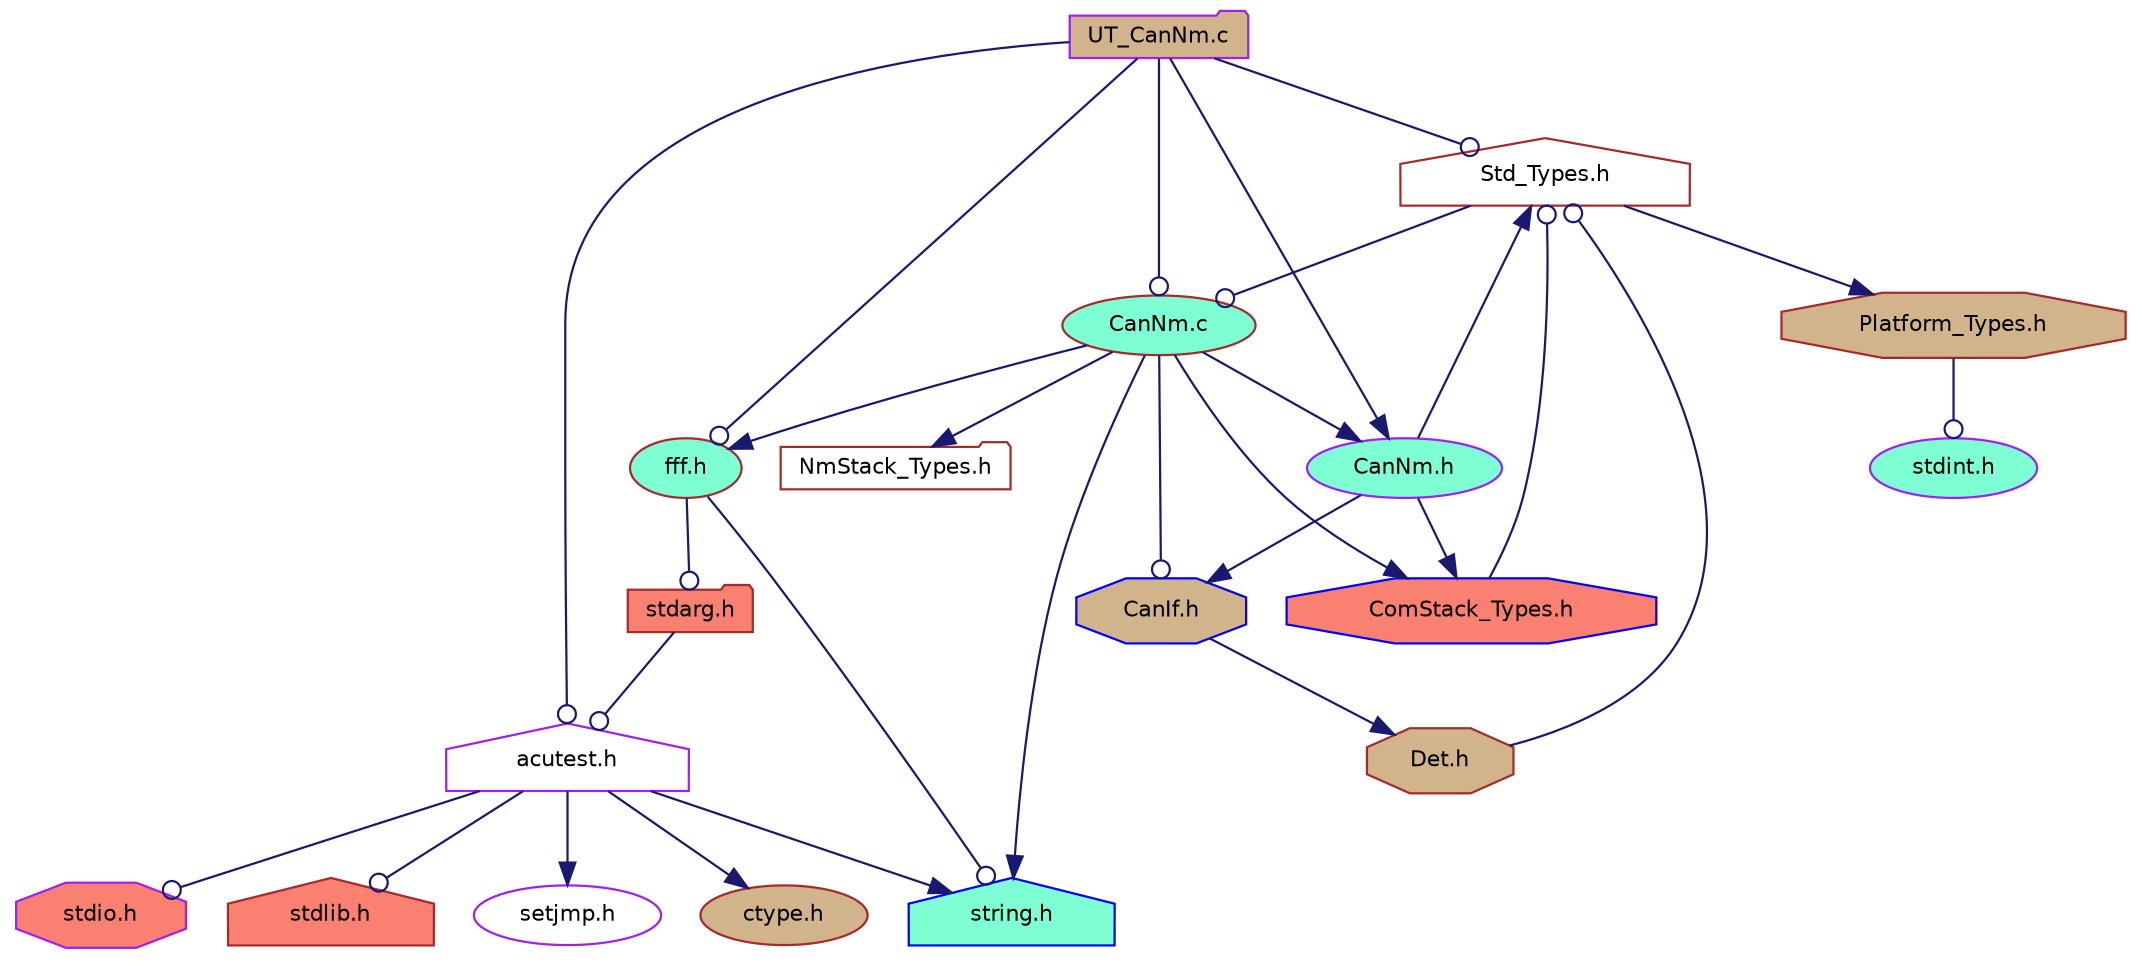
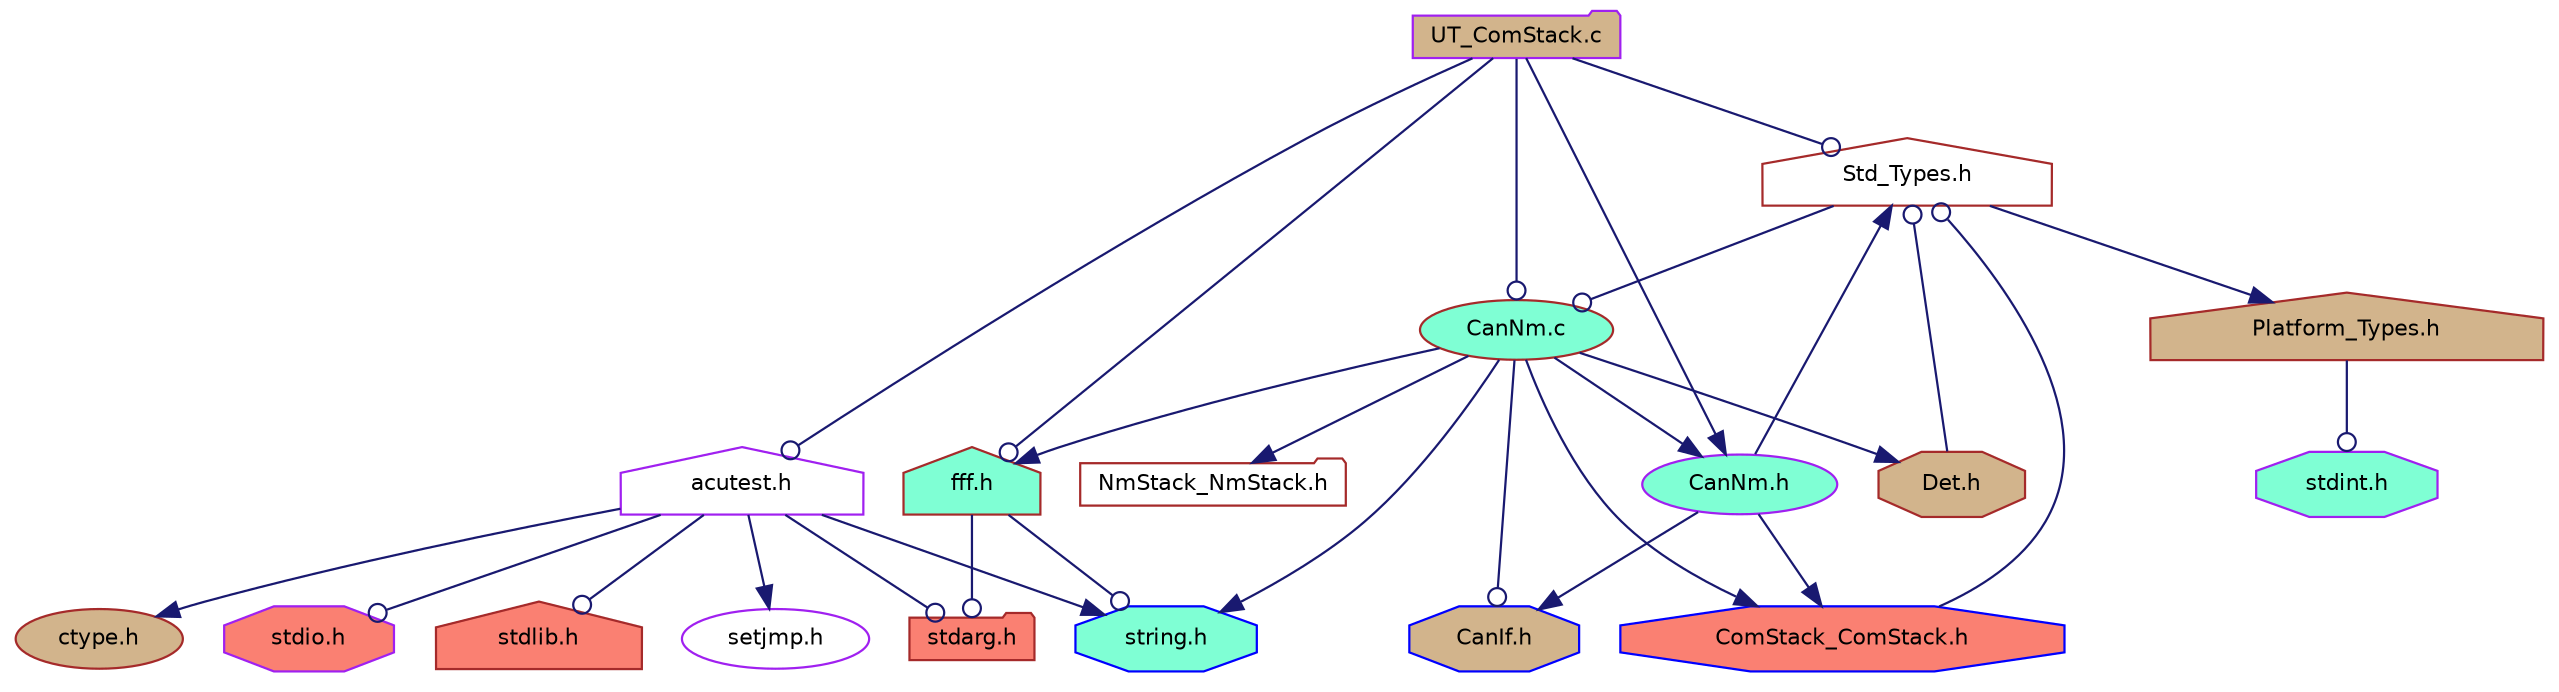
node "UT_CanNm.c": label "UT_CanNm.c" -> "UT_ComStack.c"
node "Platform_Types.h": shape octagon -> house
node "fff.h": shape ellipse -> house
node "NmStack_Types.h": label "NmStack_Types.h" -> "NmStack_NmStack.h"
node "stdint.h": shape ellipse -> octagon
node "ComStack_Types.h": label "ComStack_Types.h" -> "ComStack_ComStack.h"
edge "stdarg.h" -> "acutest.h": reversed
edge "CanIf.h" -> "Det.h": now "CanNm.c" -> "Det.h"
node "string.h": shape house -> octagon
